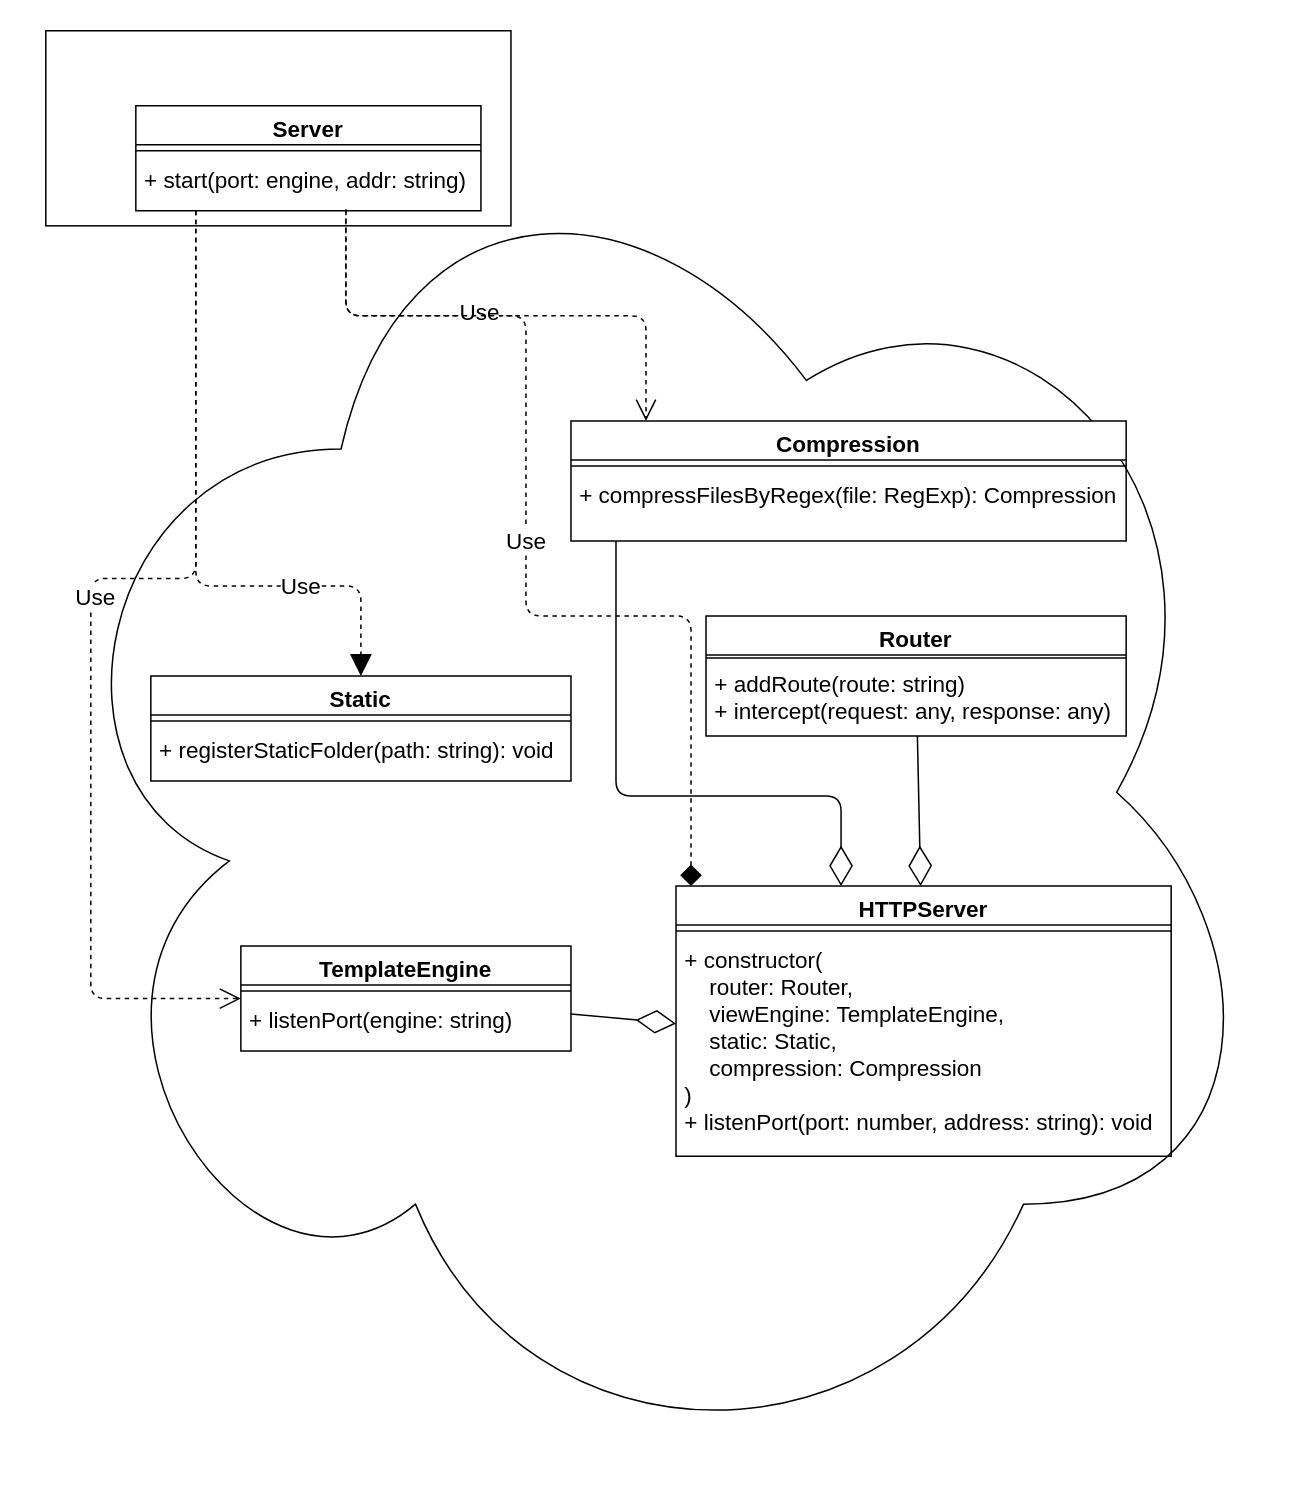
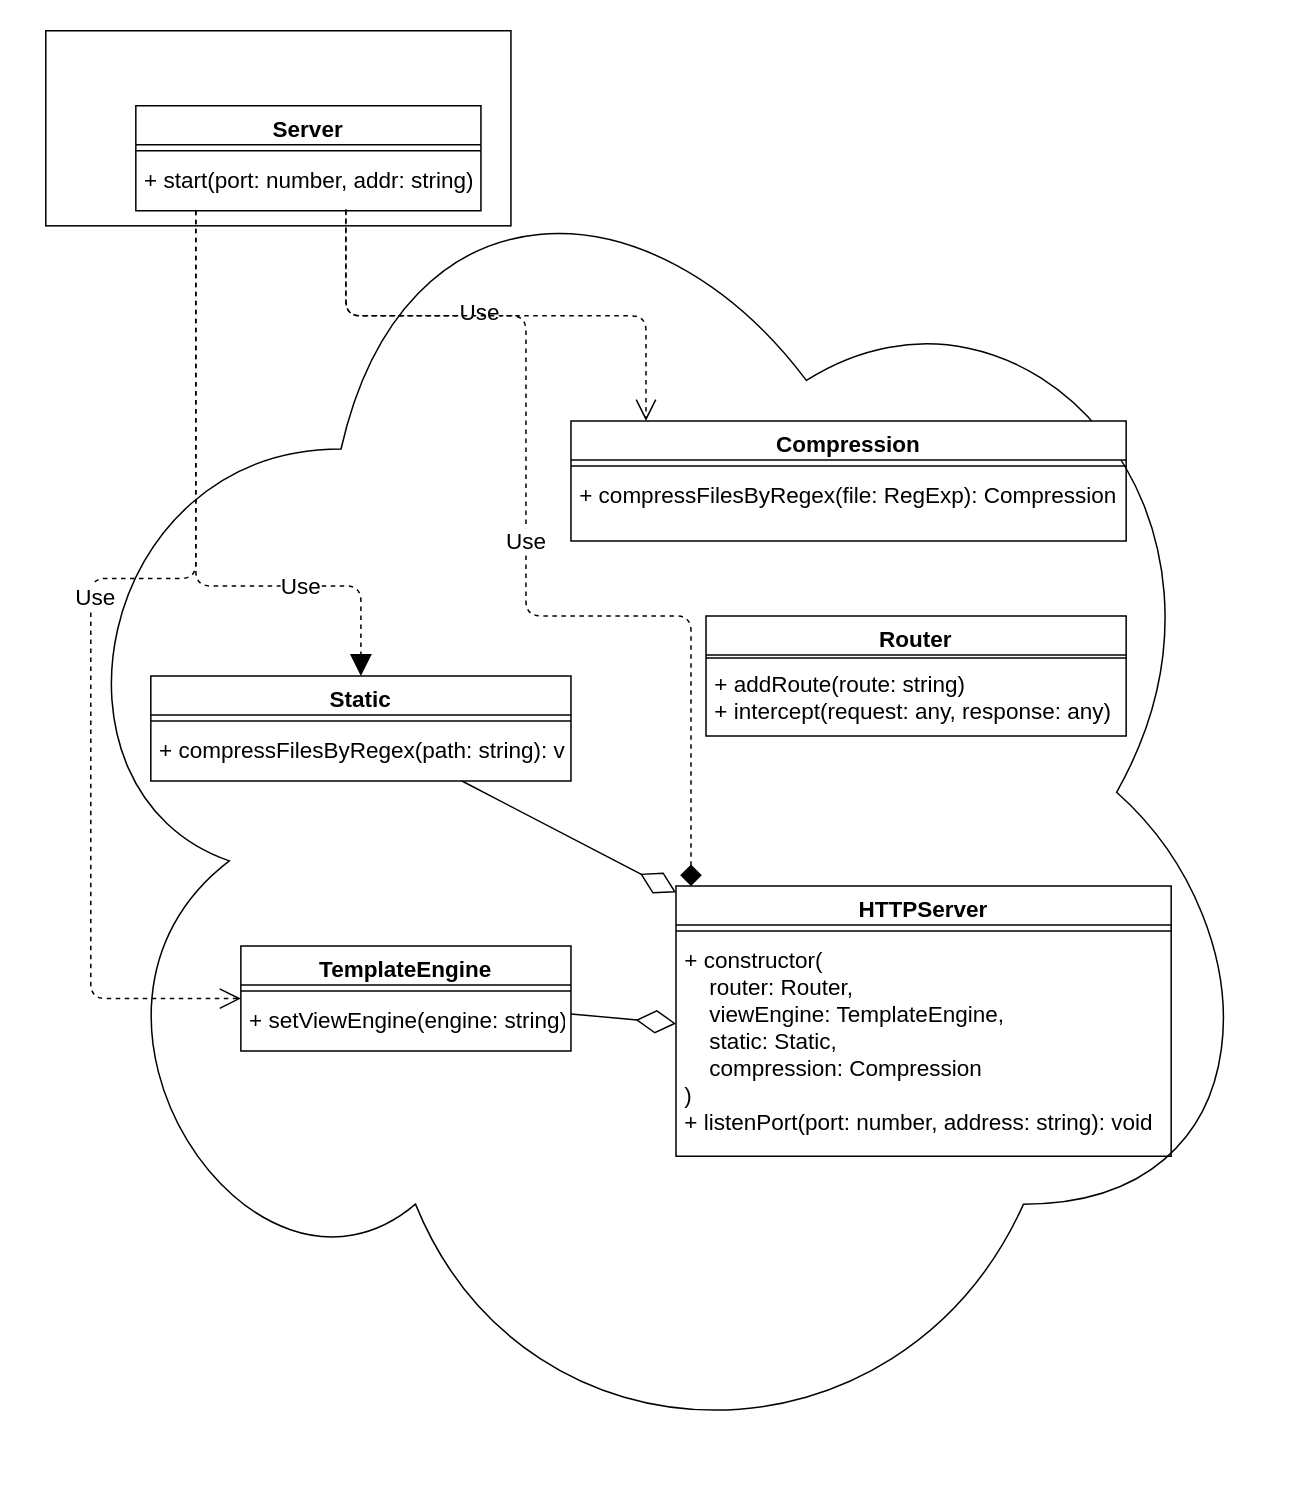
node "+ start(port: engine, addr: string)": label "+ start(port: engine, addr: string)" -> "+ start(port: number, addr: string)"
node "+ registerStaticFolder(path: string): void": label "+ registerStaticFolder(path: string): void" -> "+ compressFilesByRegex(path: string): void"
edge "Router" -> "HTTPServer": removed
edge "+ compressFilesByRegex(file: RegExp): Compression" -> "HTTPServer": removed
edge "Static" -> "HTTPServer": added
node "+ listenPort(engine: string)": label "+ listenPort(engine: string)" -> "+ setViewEngine(engine: string)"
